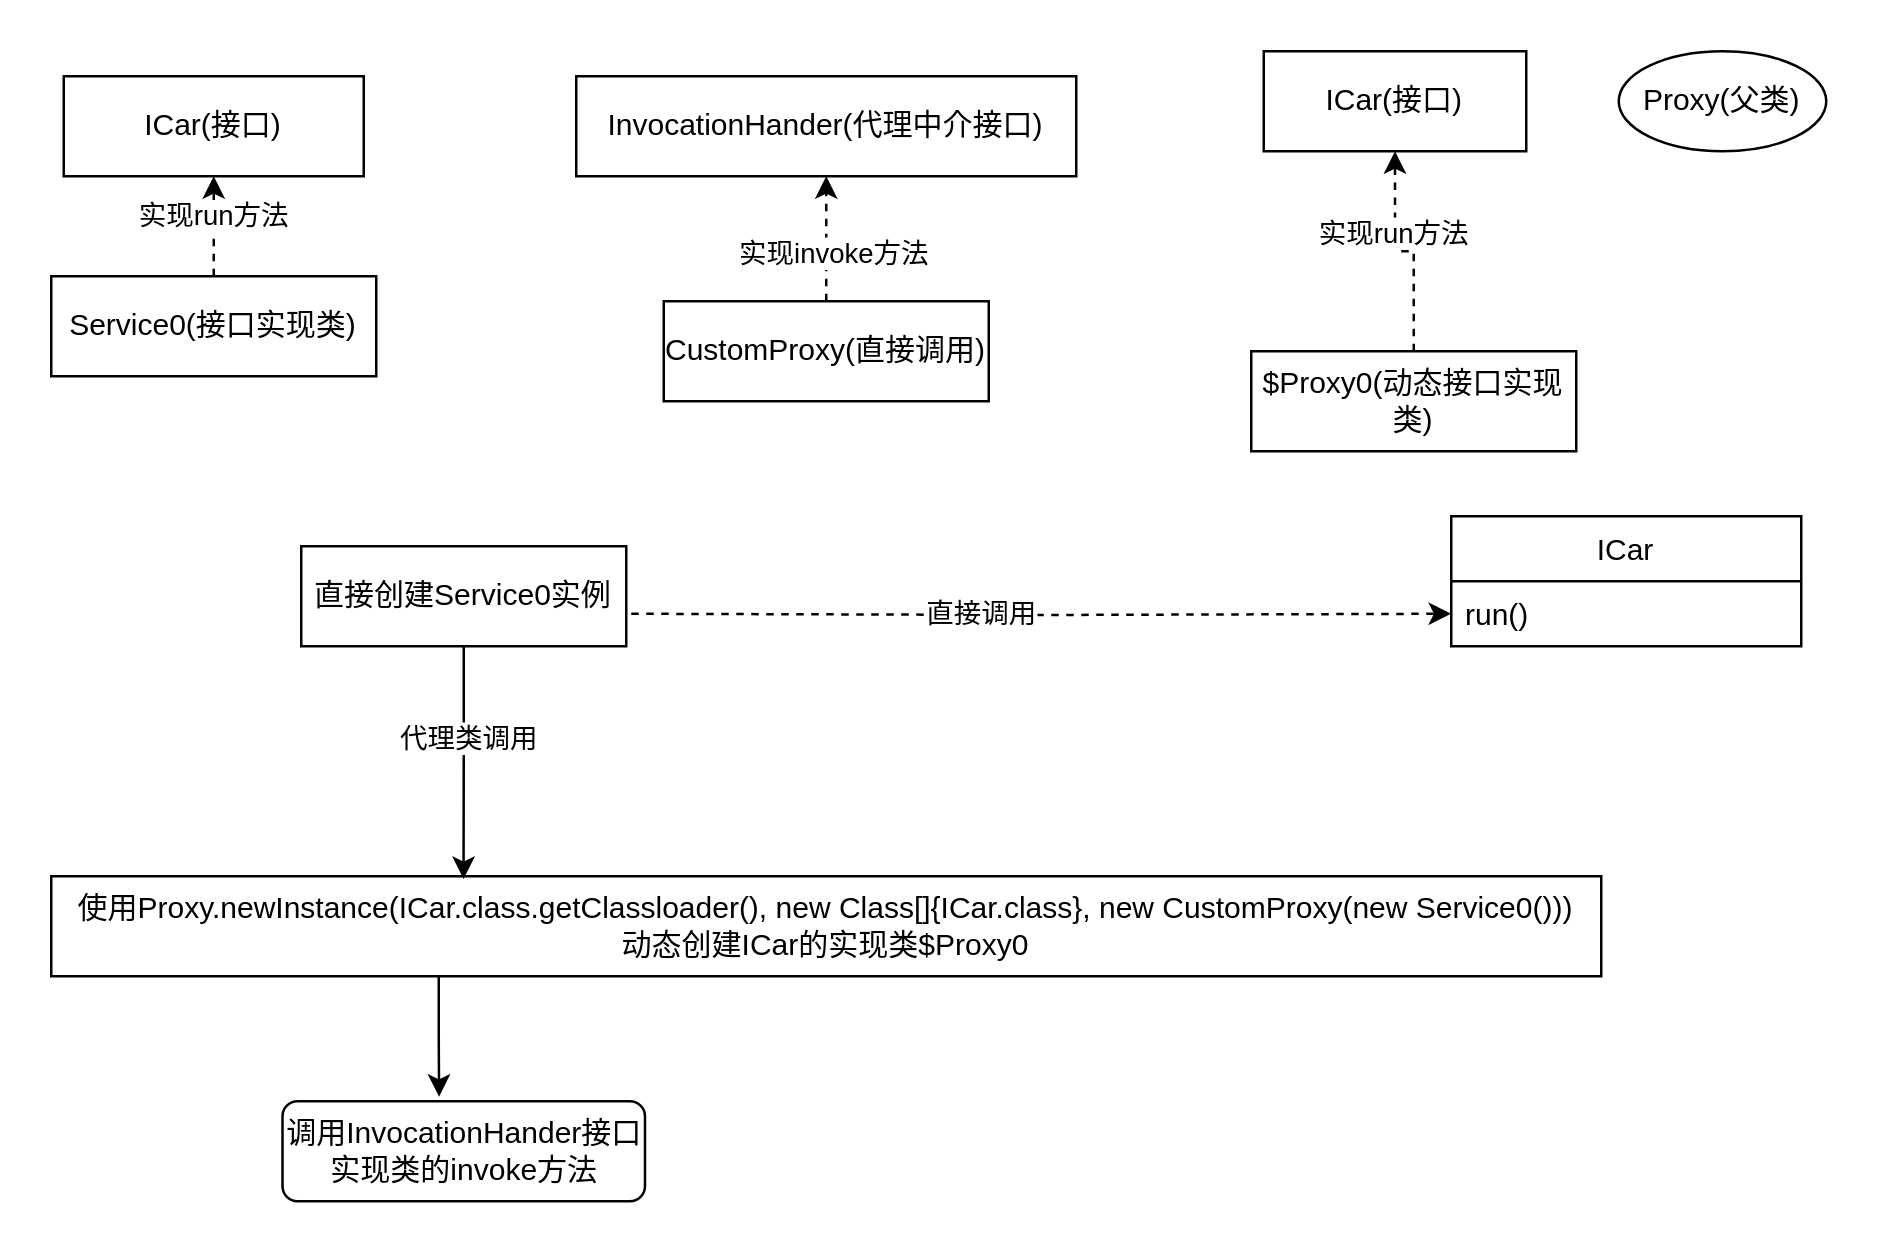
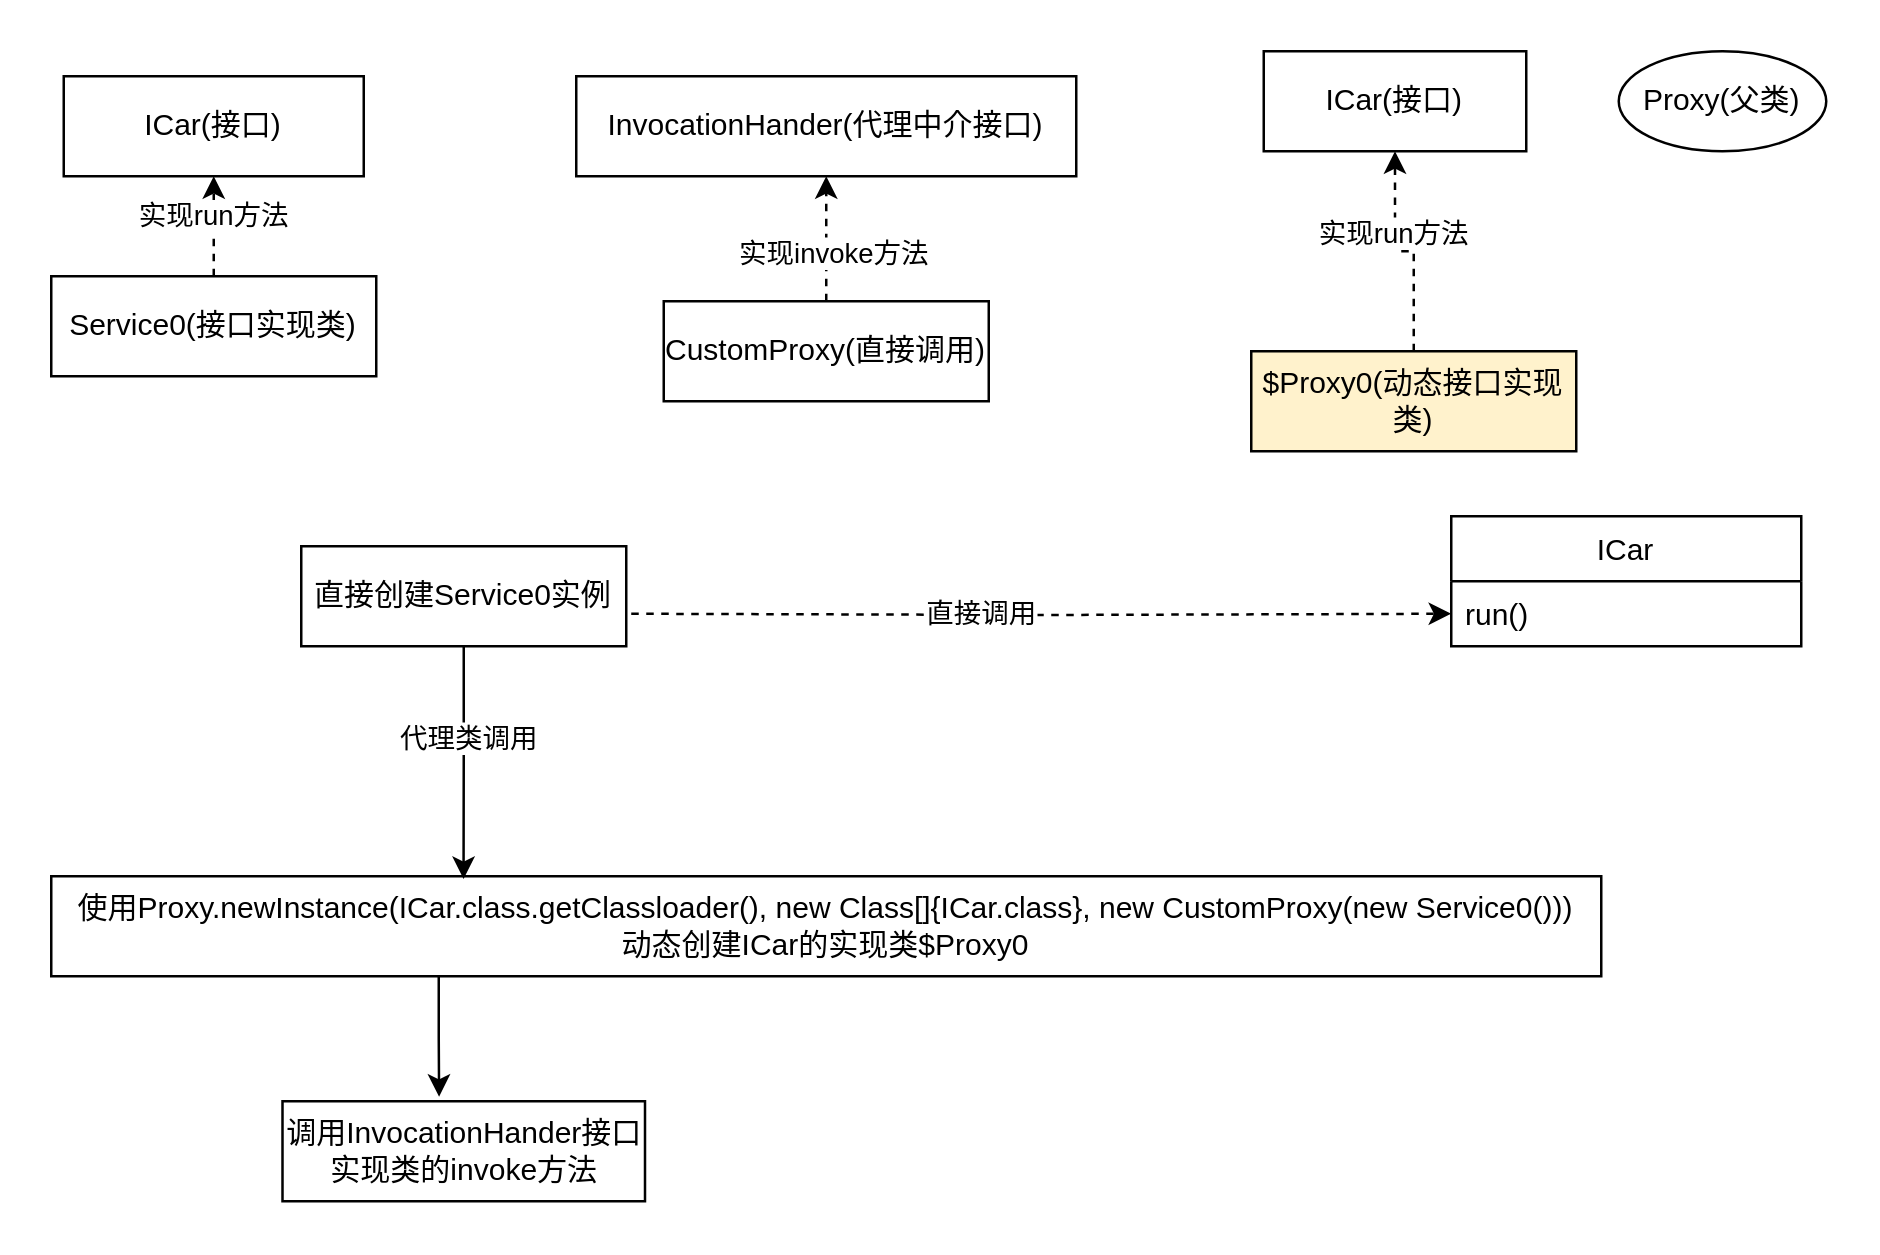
node "$Proxy0(动态接口实现类)": fillcolor #ffffff -> #fff2cc
node "调用InvocationHander接口实现类的invoke方法": shape rounded rectangle -> rectangle
